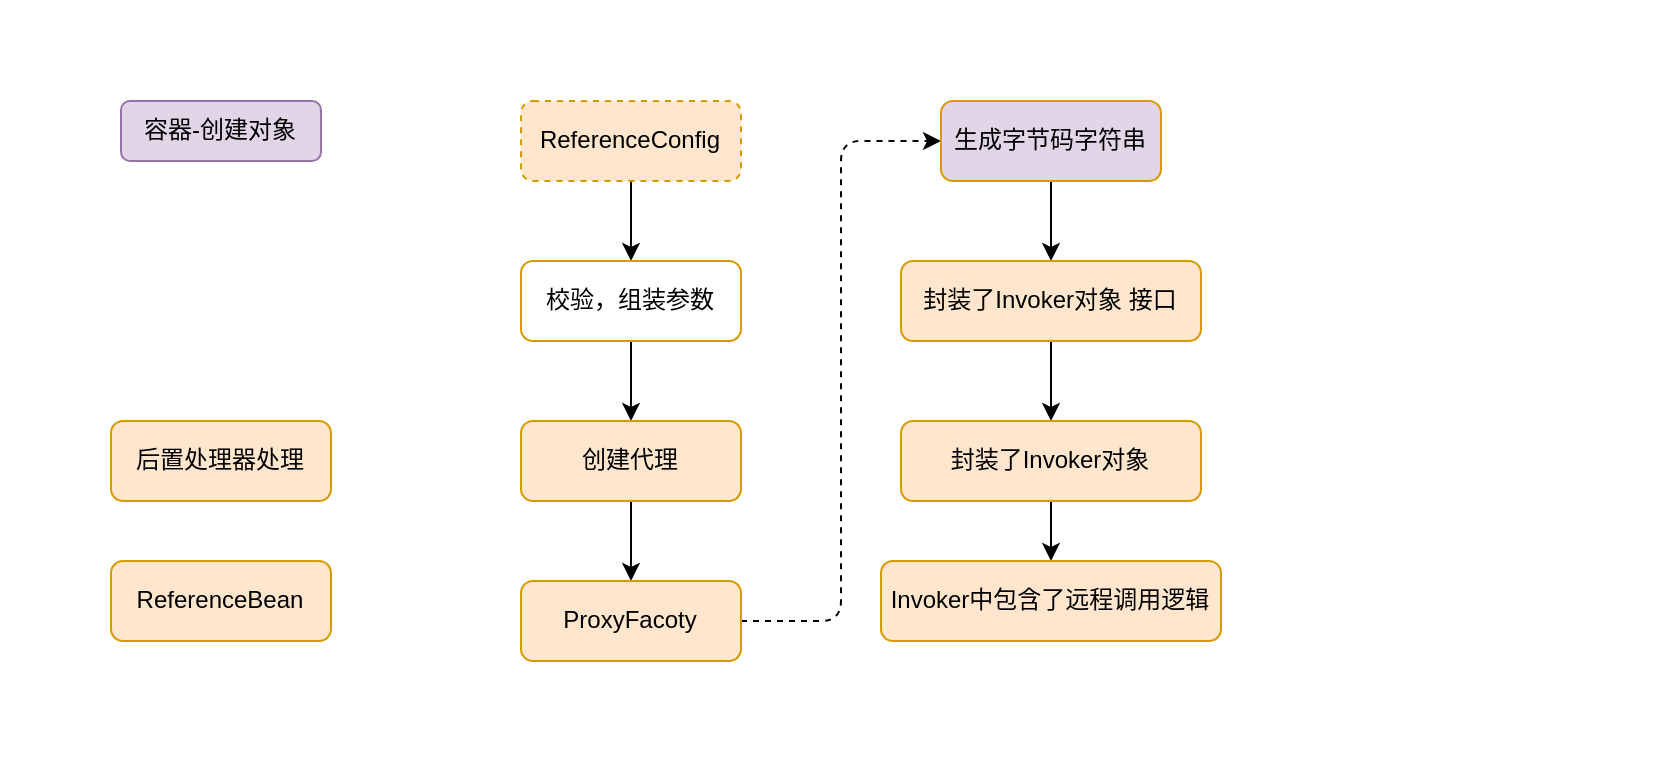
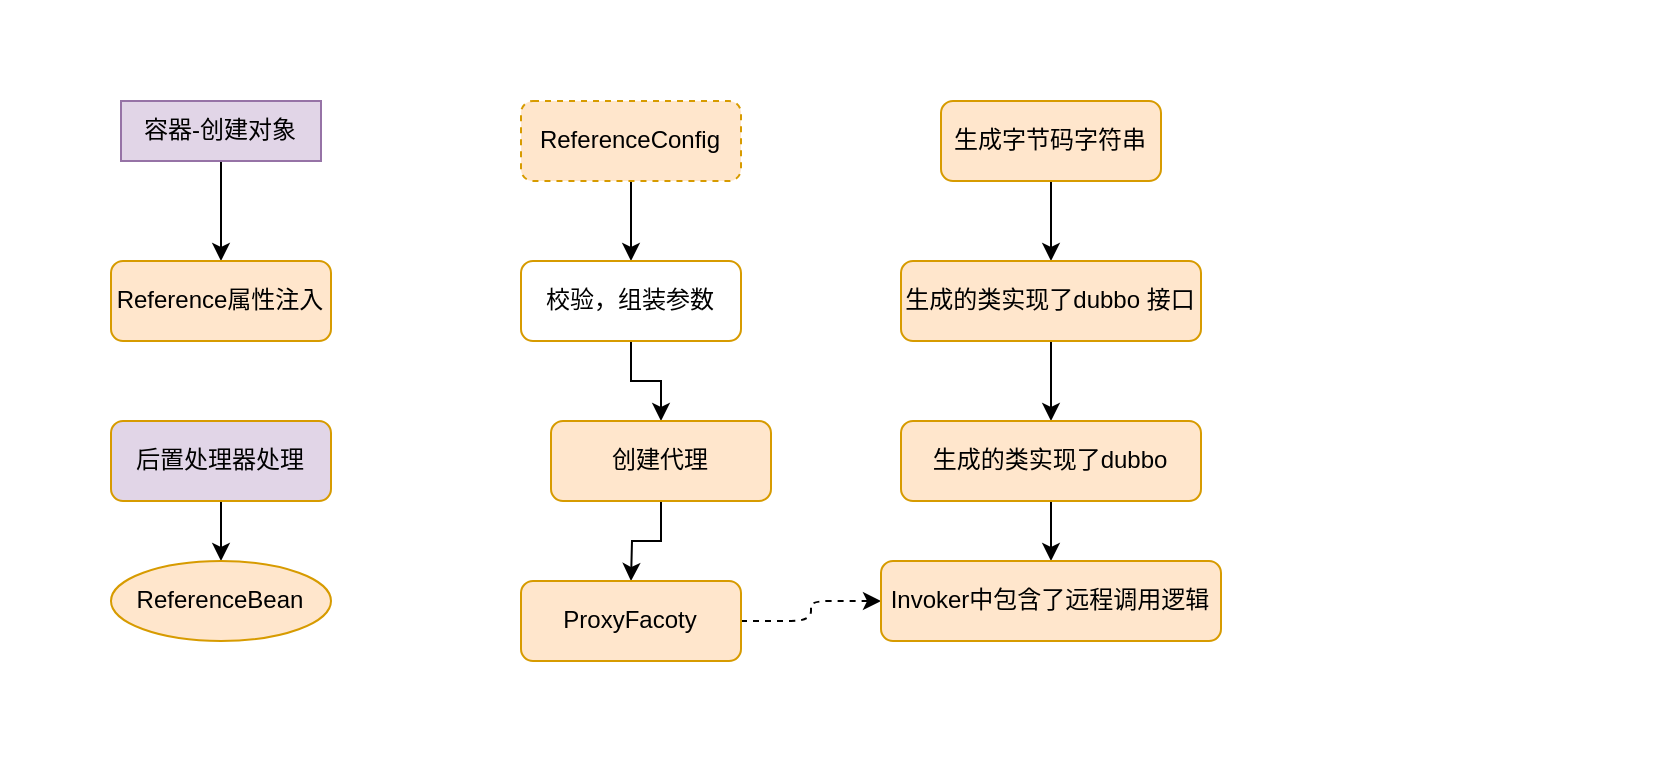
node "容器-创建对象": shape rounded rectangle -> rectangle
node "生成字节码字符串": fillcolor #e1d5e7 -> #ffe6cc
edge "容器-创建对象" -> "Reference属性注入": added
node "Reference属性注入": added
node "封装了Invoker对象 接口": label "封装了Invoker对象 接口" -> "生成的类实现了dubbo 接口"
edge "ProxyFacoty" -> "生成字节码字符串": now "ProxyFacoty" -> "Invoker中包含了远程调用逻辑"
node "后置处理器处理": fillcolor #ffe6cc -> #e1d5e7
node "创建代理": moved (631, 461) -> (661, 461)
node "封装了Invoker对象": label "封装了Invoker对象" -> "生成的类实现了dubbo"
edge "后置处理器处理" -> "ReferenceBean": added
node "ReferenceBean": shape rounded rectangle -> ellipse
